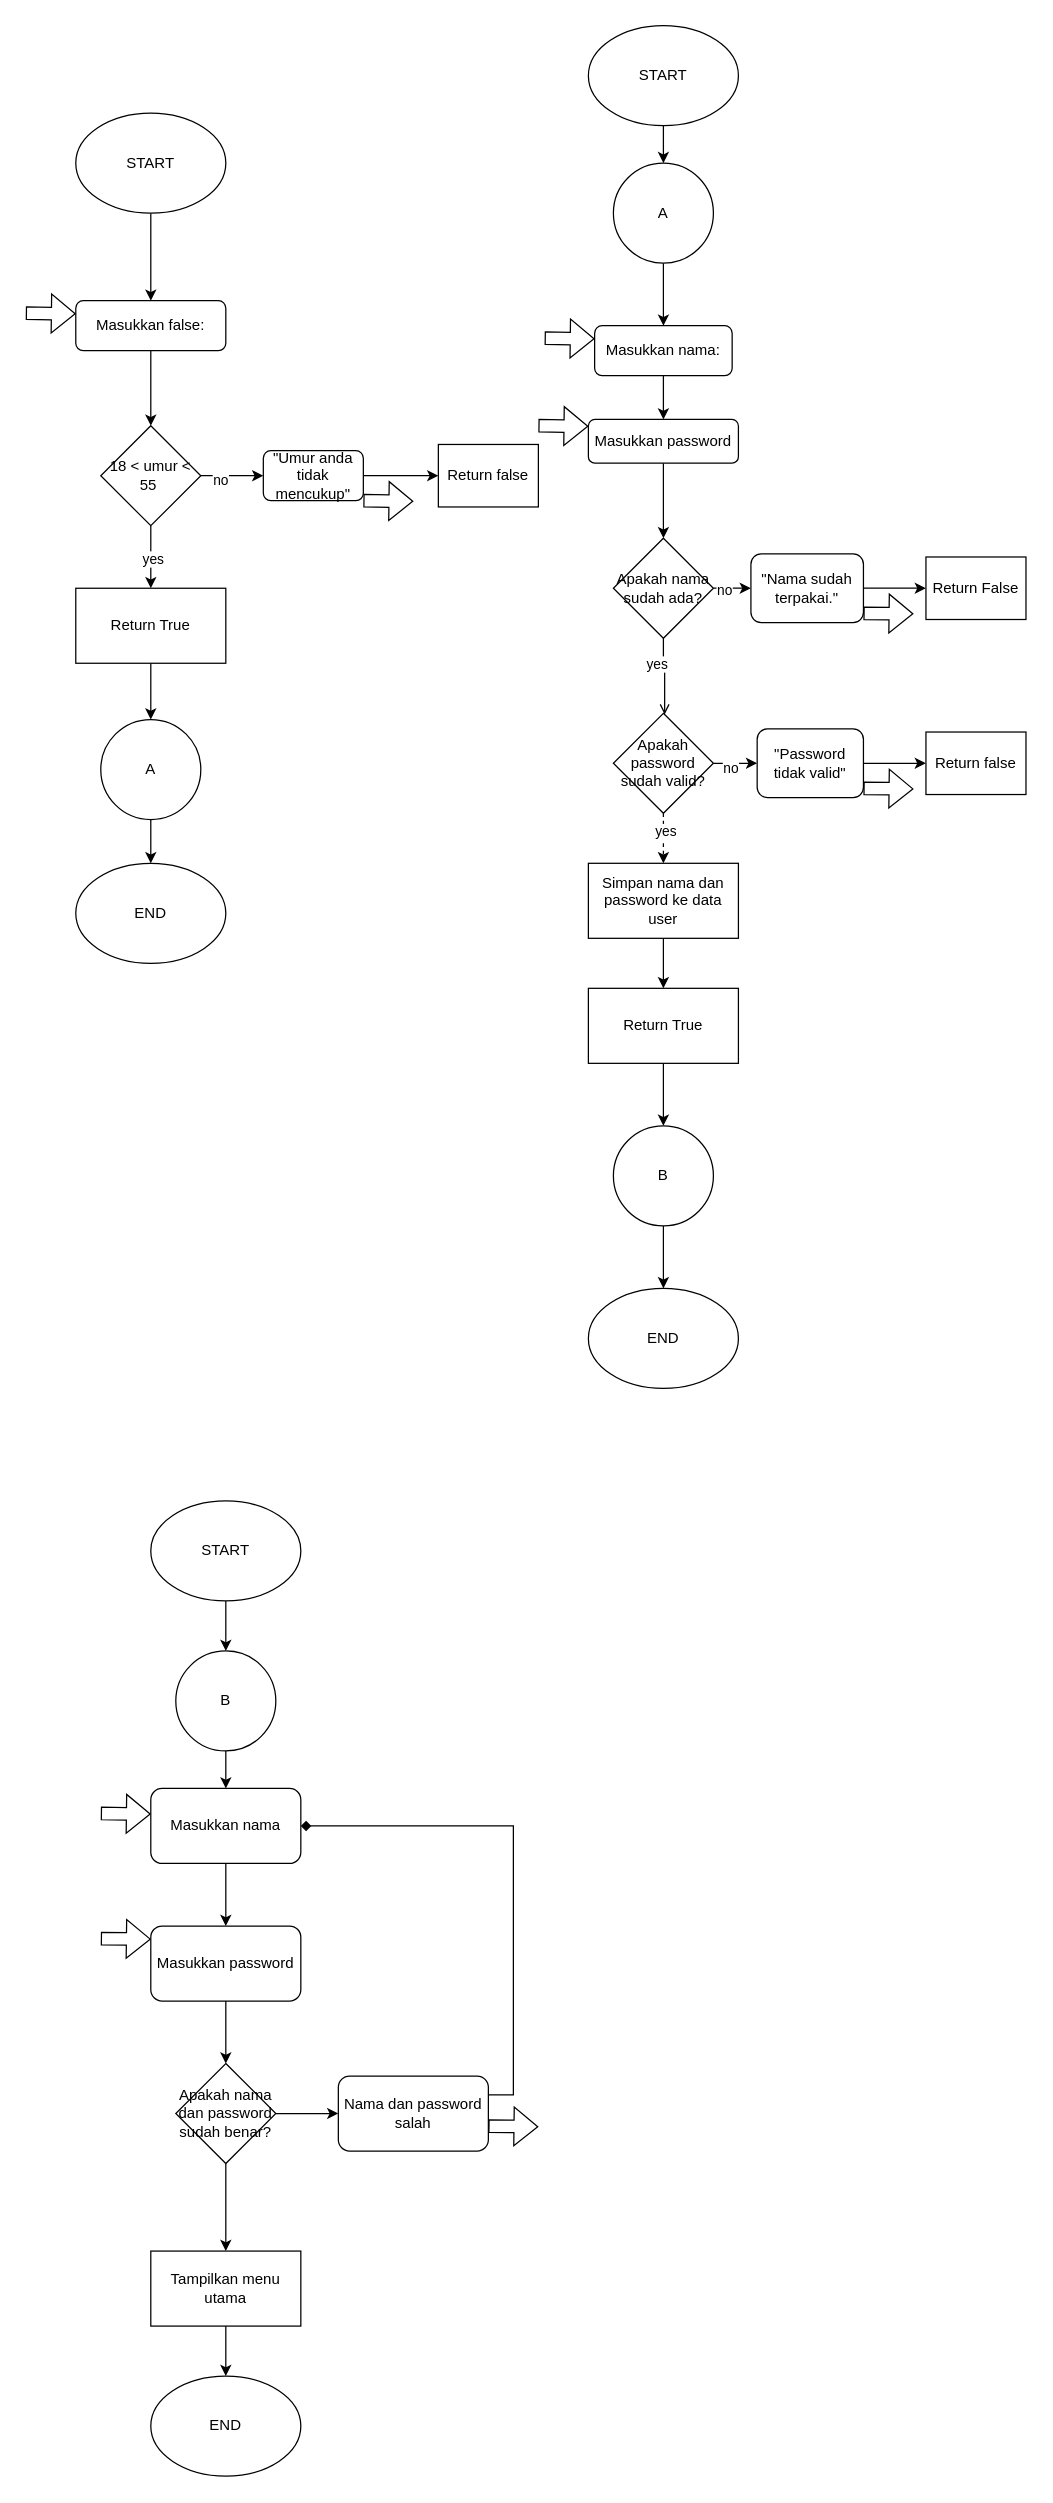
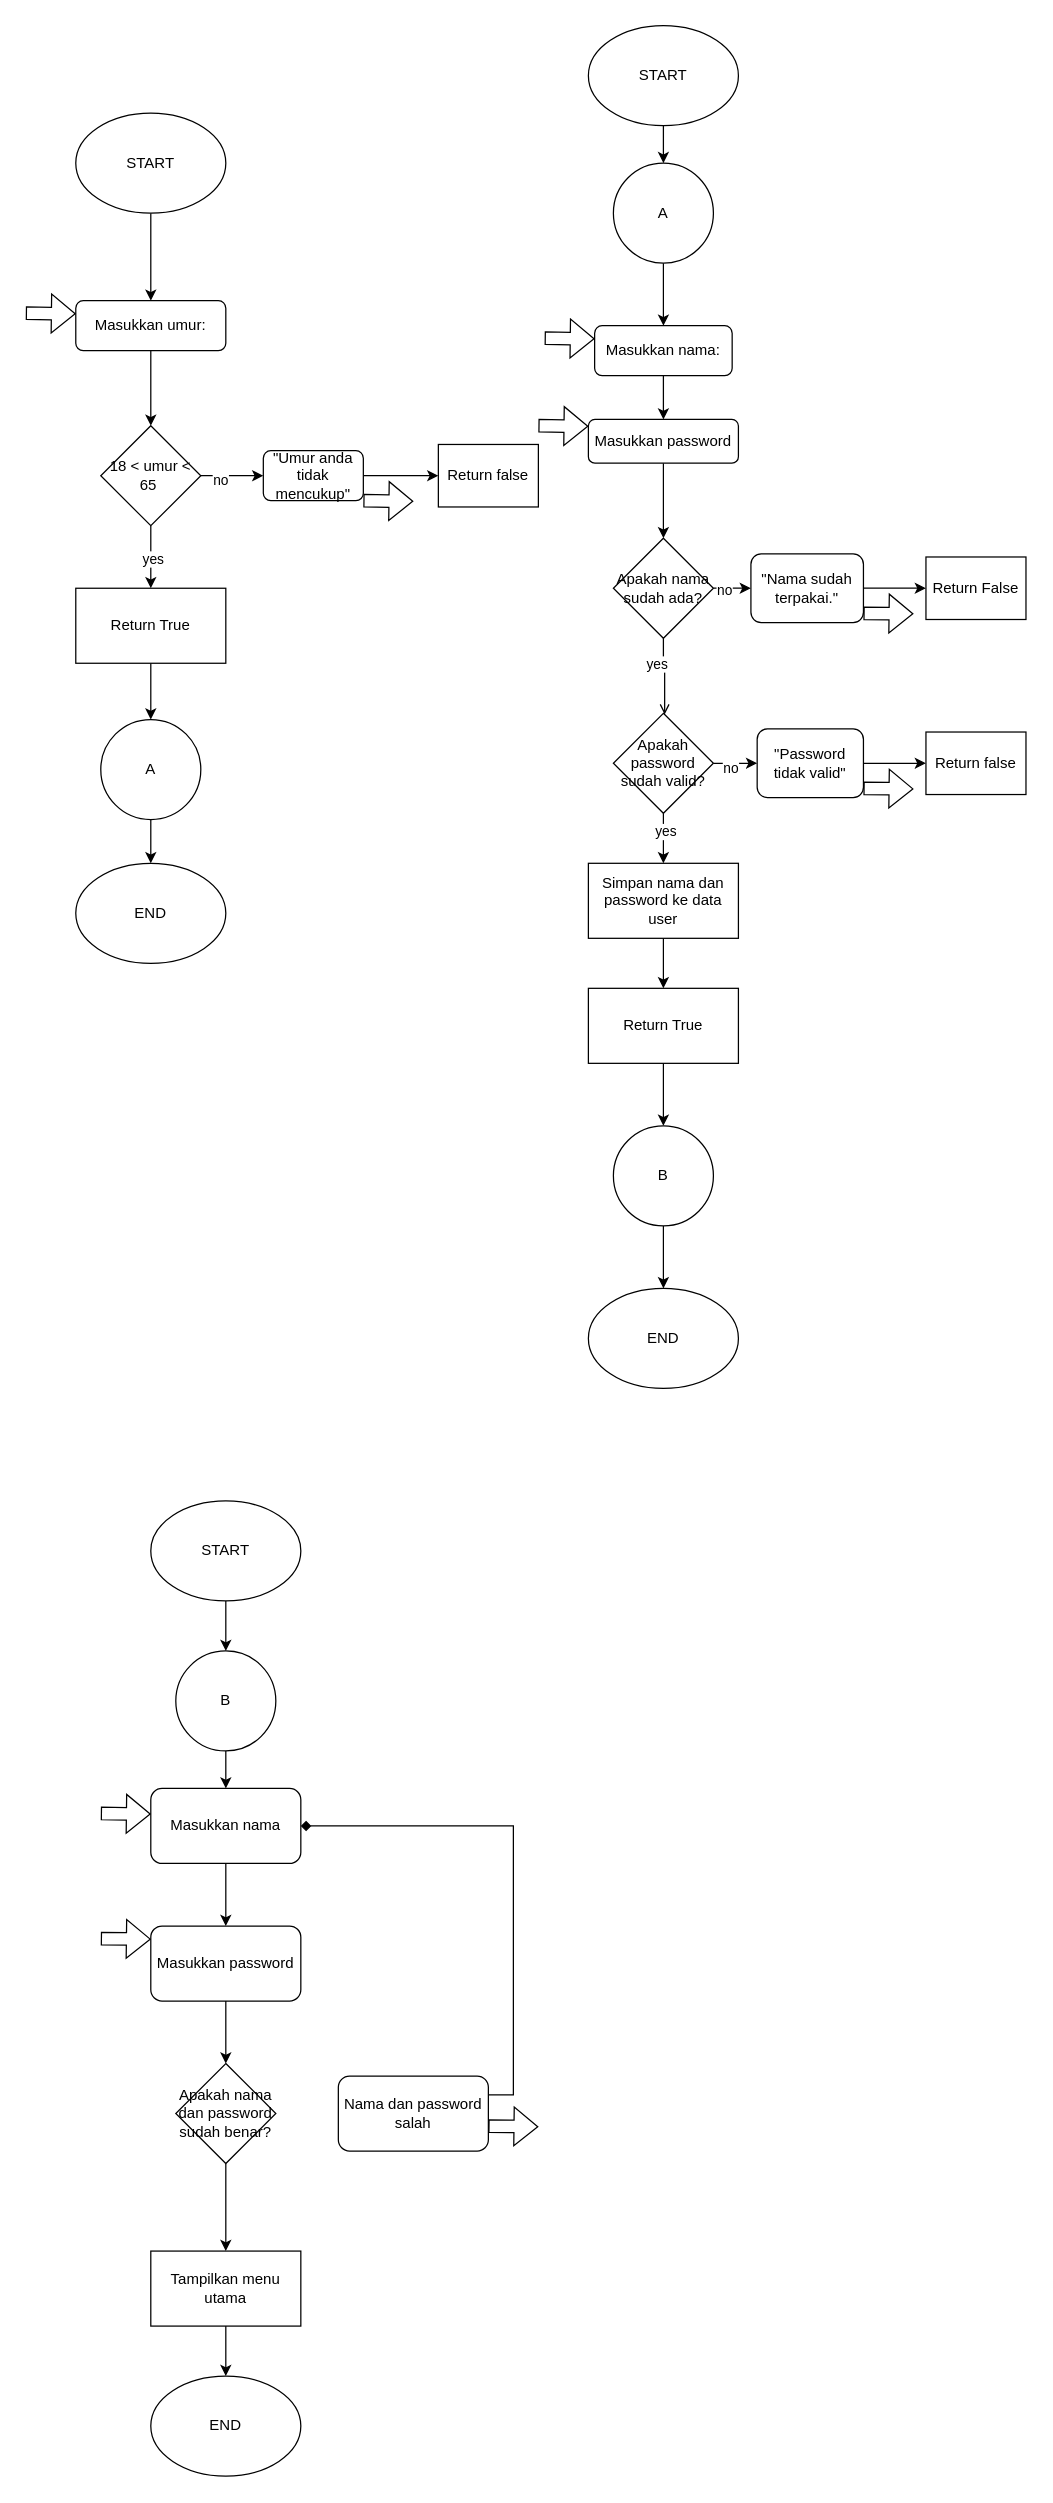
node "Masukkan false:": label "Masukkan false:" -> "Masukkan umur:"
node "18 < umur < 55": label "18 < umur < 55" -> "18 < umur < 65"
edge "Apakah password sudah valid?" -> "Simpan nama dan password ke data user": style dashed -> solid
edge "Apakah nama dan password sudah benar?" -> "Nama dan password salah": removed
